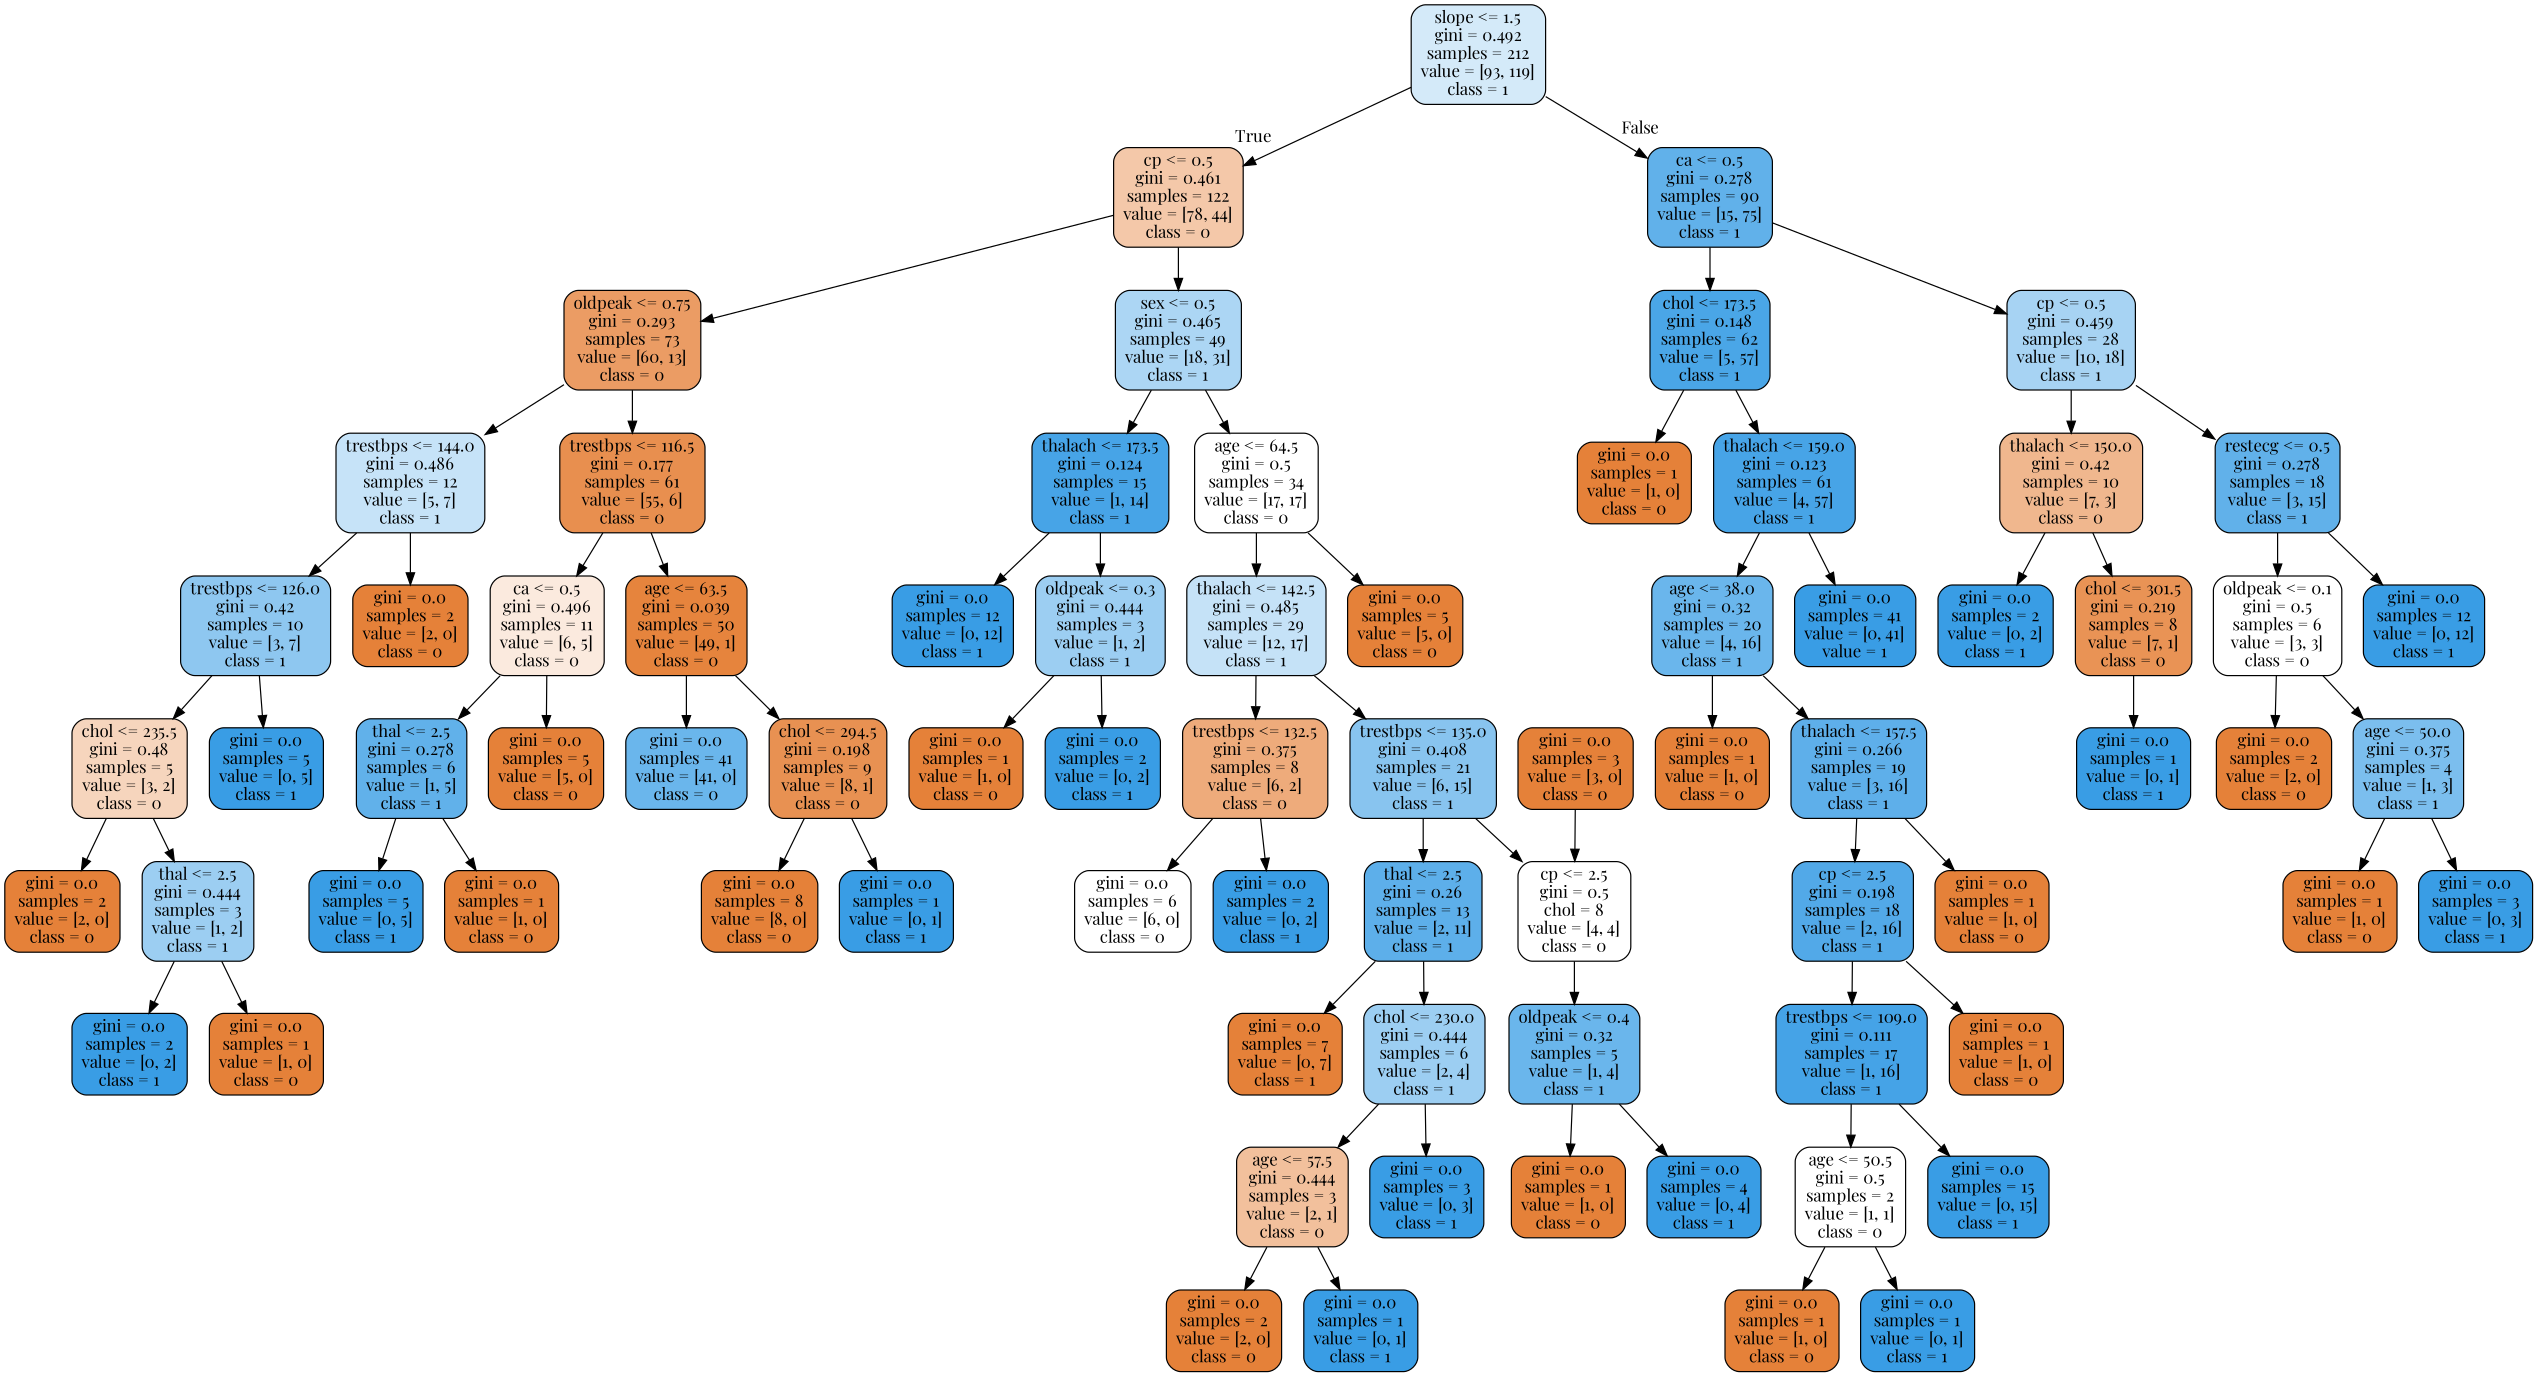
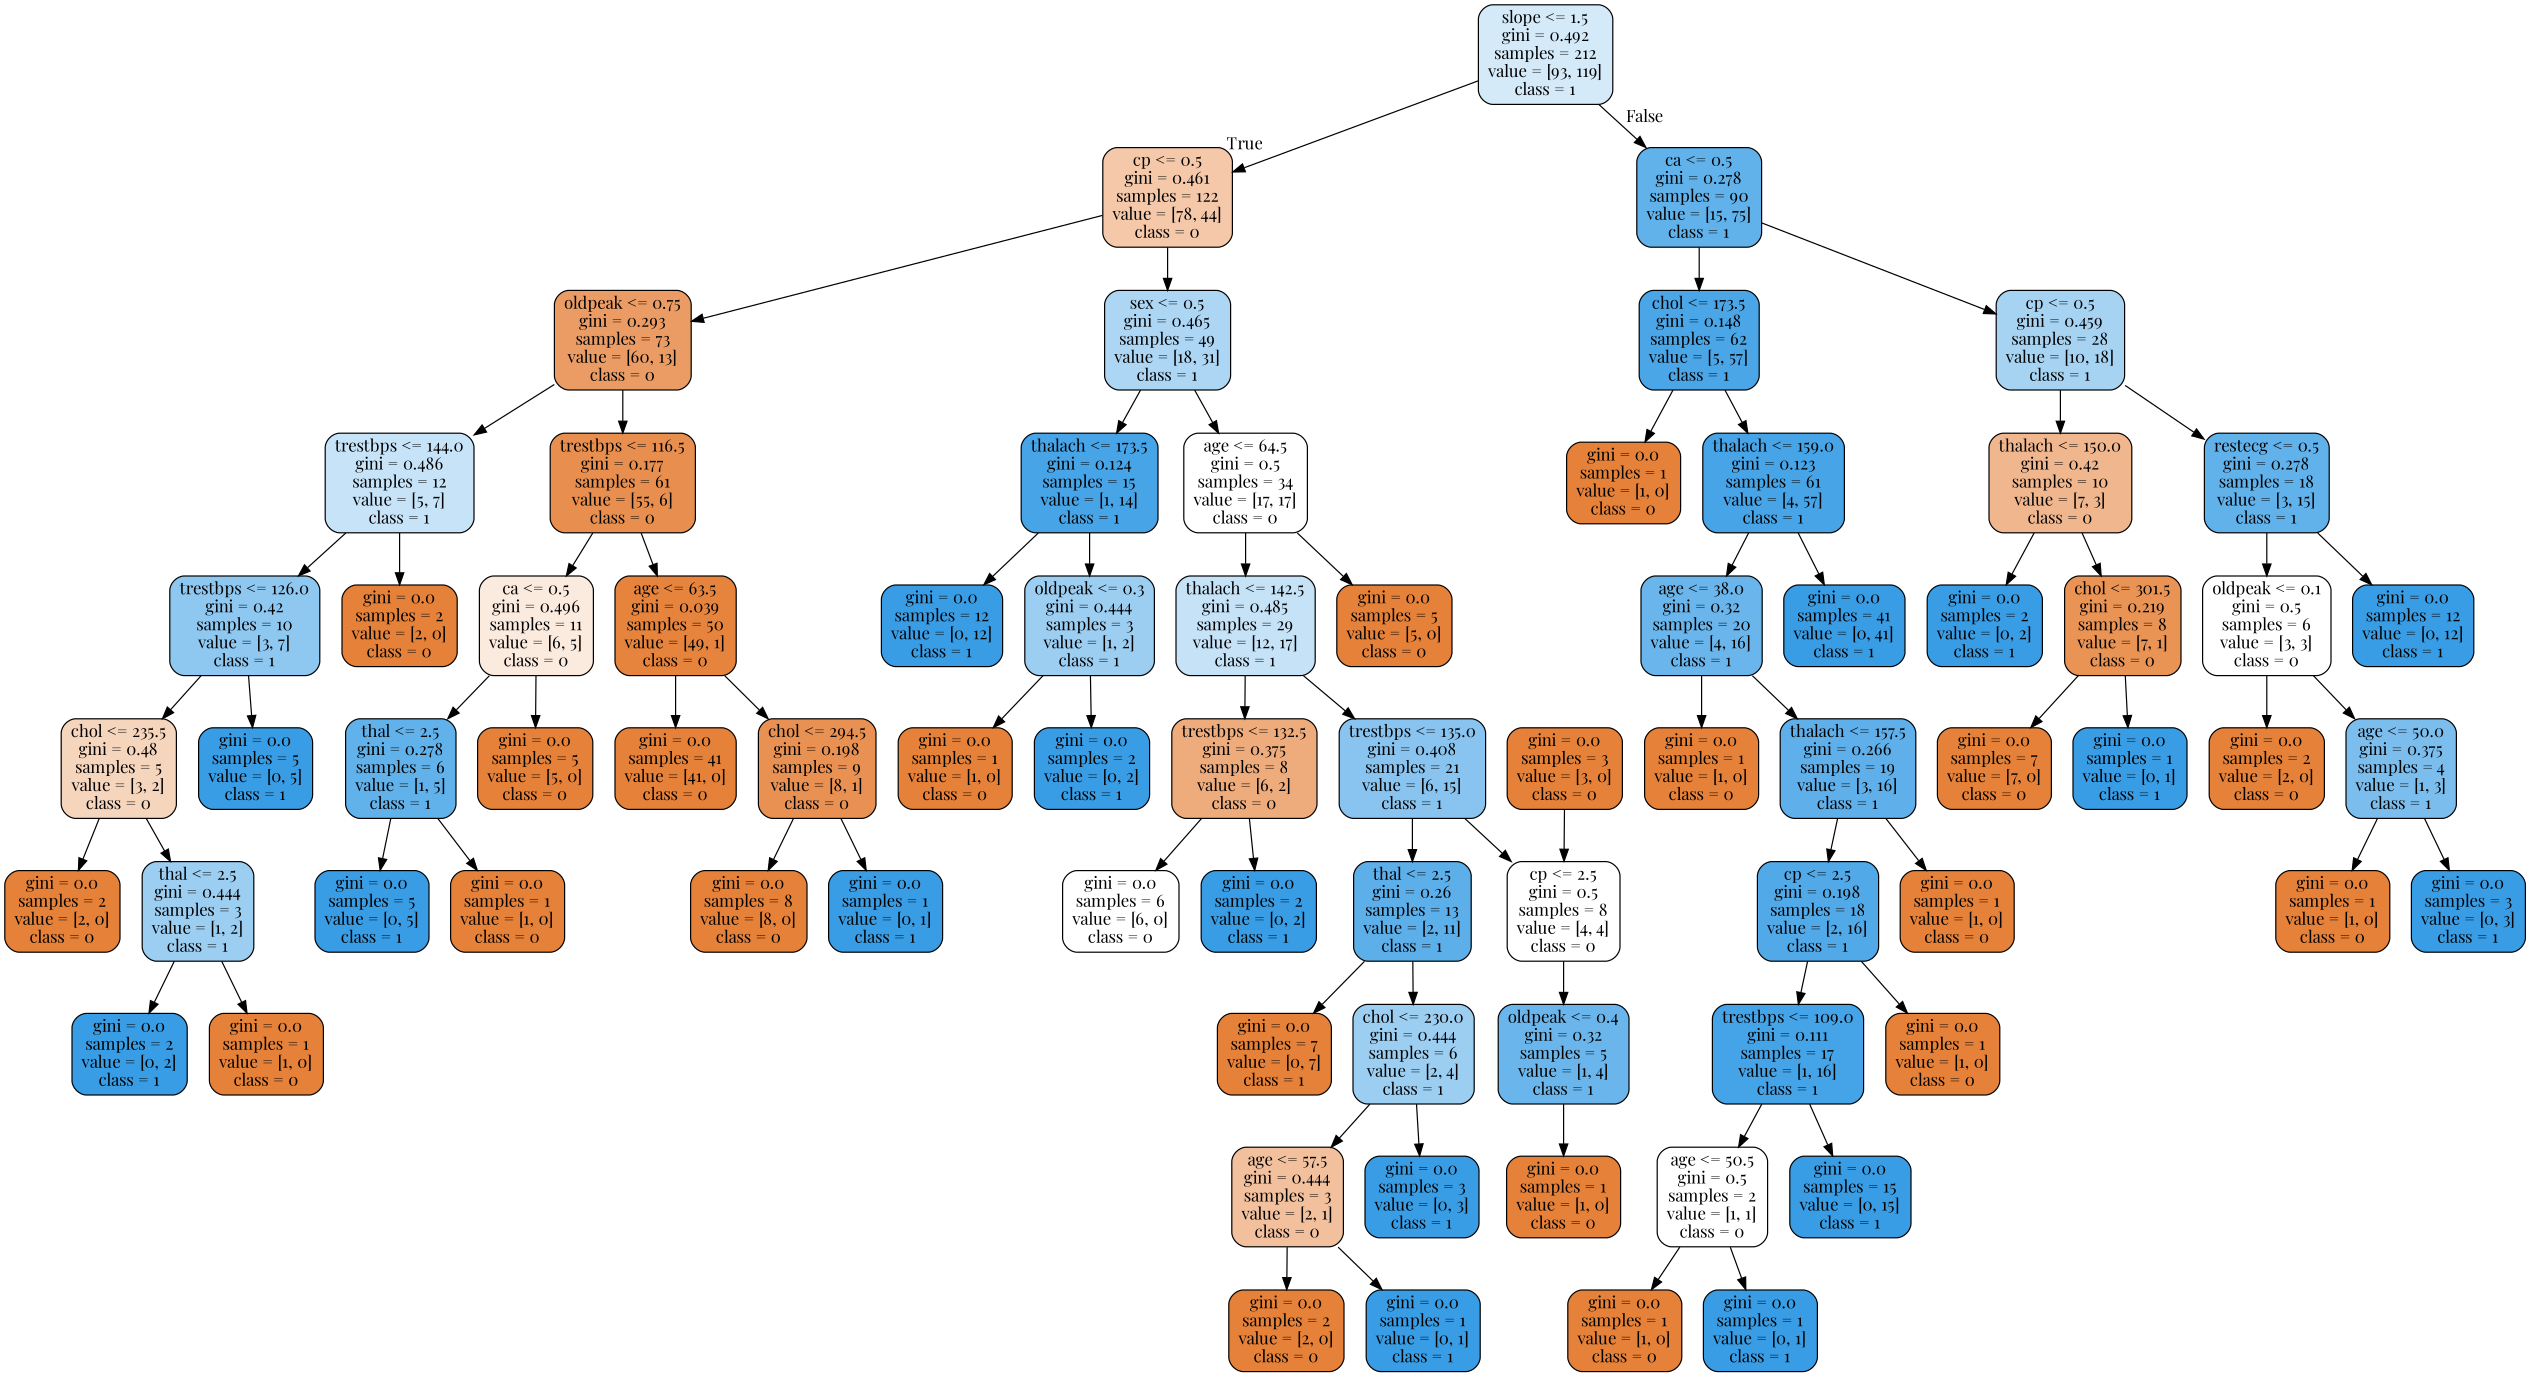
node "gini = 0.0 samples = 41 value = [0, 41] value = 1": label "gini = 0.0 samples = 41 value = [0, 41] value = 1" -> "gini = 0.0 samples = 41 value = [0, 41] class = 1"
node "gini = 0.0 samples = 41 value = [41, 0] class = 0": fillcolor #6ab6ec -> #e58139
node "gini = 0.0 samples = 7 value = [7, 0] class = 0": added
node "cp <= 2.5 gini = 0.5 chol = 8 value = [4, 4] class = 0": label "cp <= 2.5 gini = 0.5 chol = 8 value = [4, 4] class = 0" -> "cp <= 2.5 gini = 0.5 samples = 8 value = [4, 4] class = 0"
node "gini = 0.0 samples = 4 value = [0, 4] class = 1": removed
